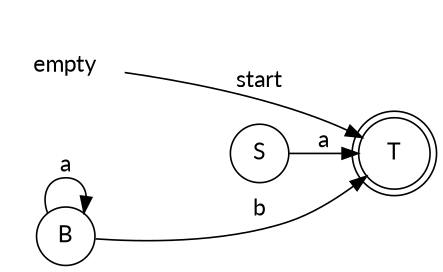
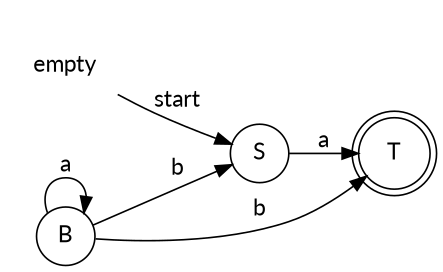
edge "empty" -> "T": now "empty" -> "S"
edge "B" -> "S": added, label "b"
